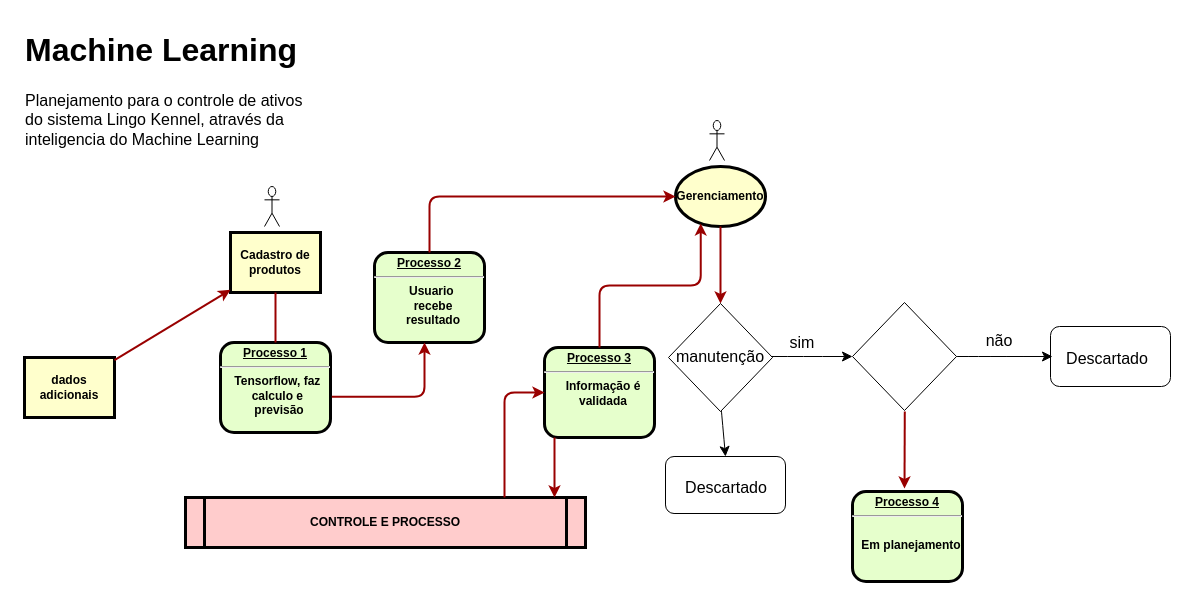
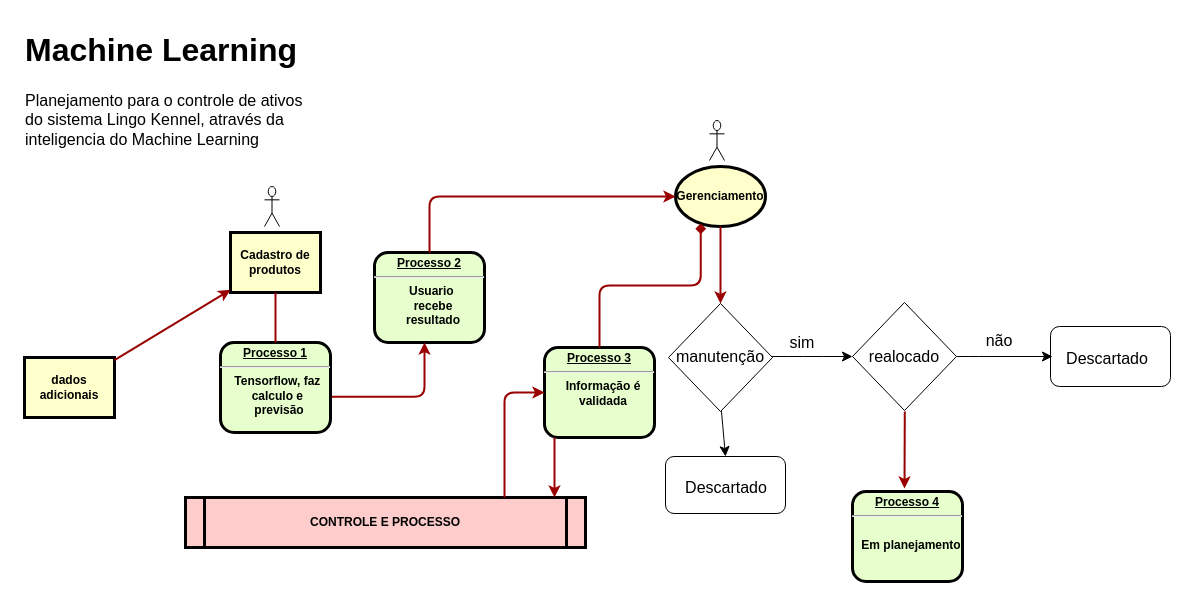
edge "Processo 3 Informação é validada" -> "Gerenciamento": arrowhead classic -> diamond
node "realocado": added
